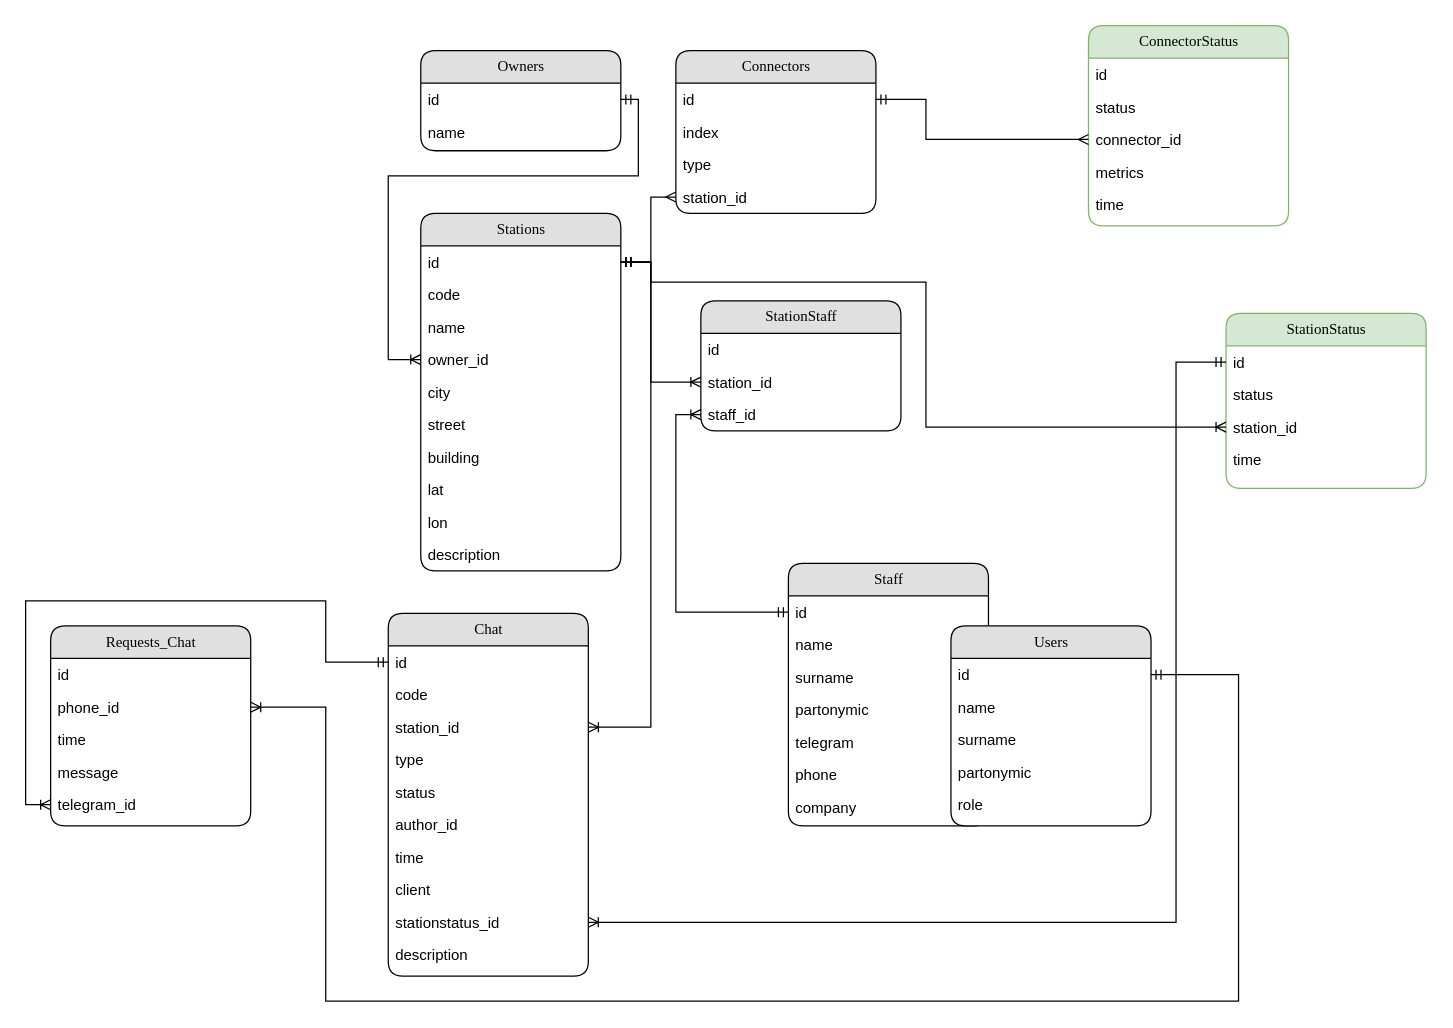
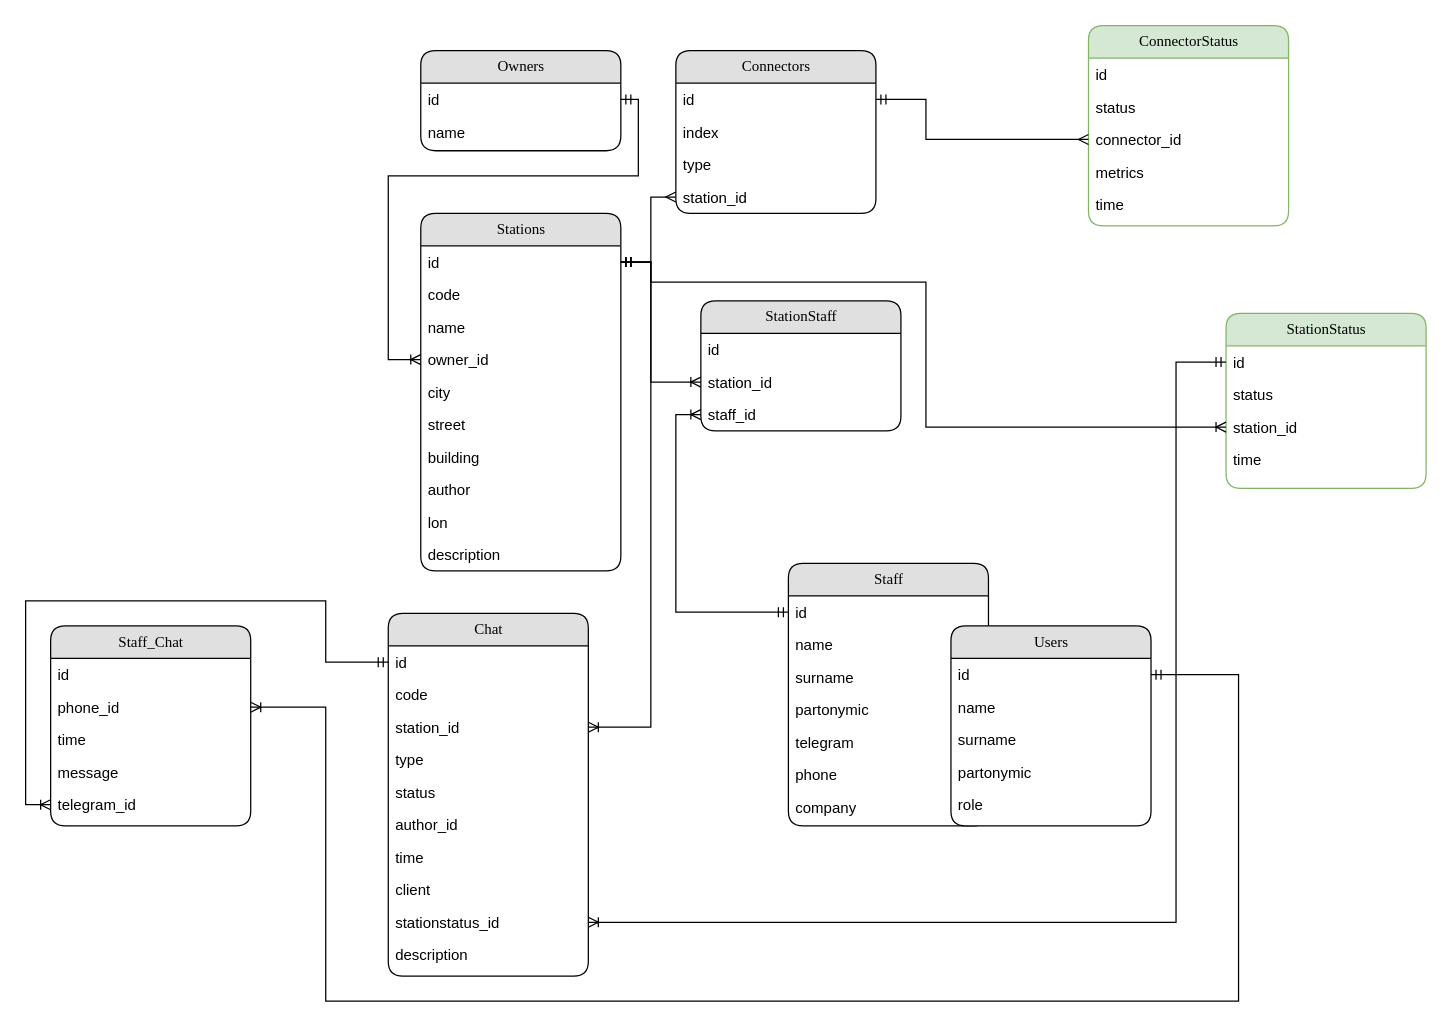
node "lat": label "lat" -> "author"
node "Requests_Chat": label "Requests_Chat" -> "Staff_Chat"
